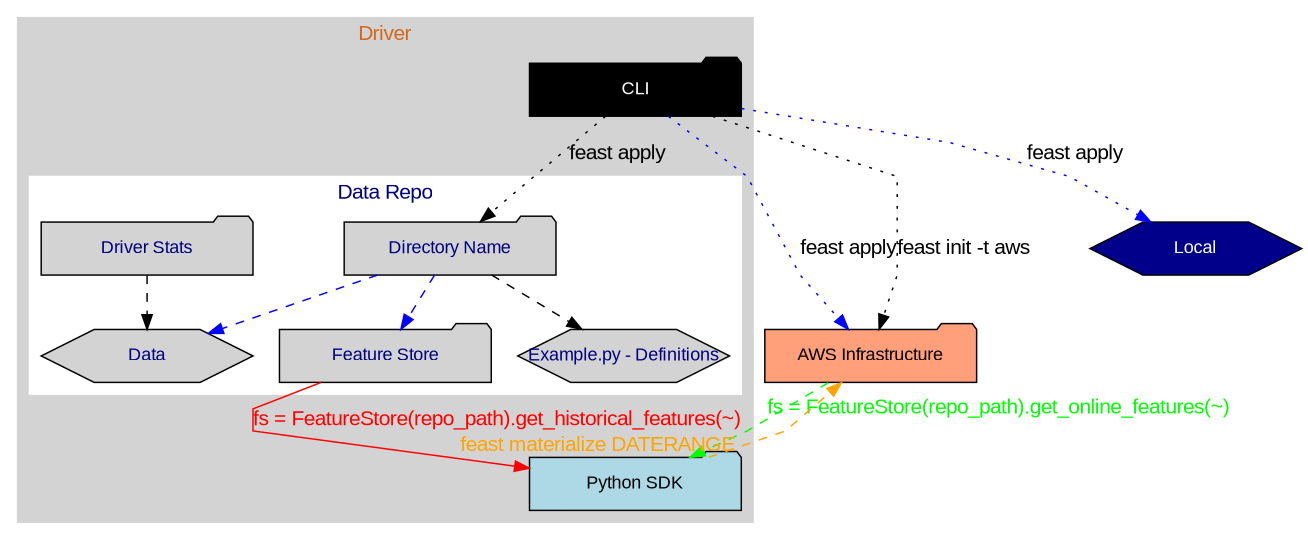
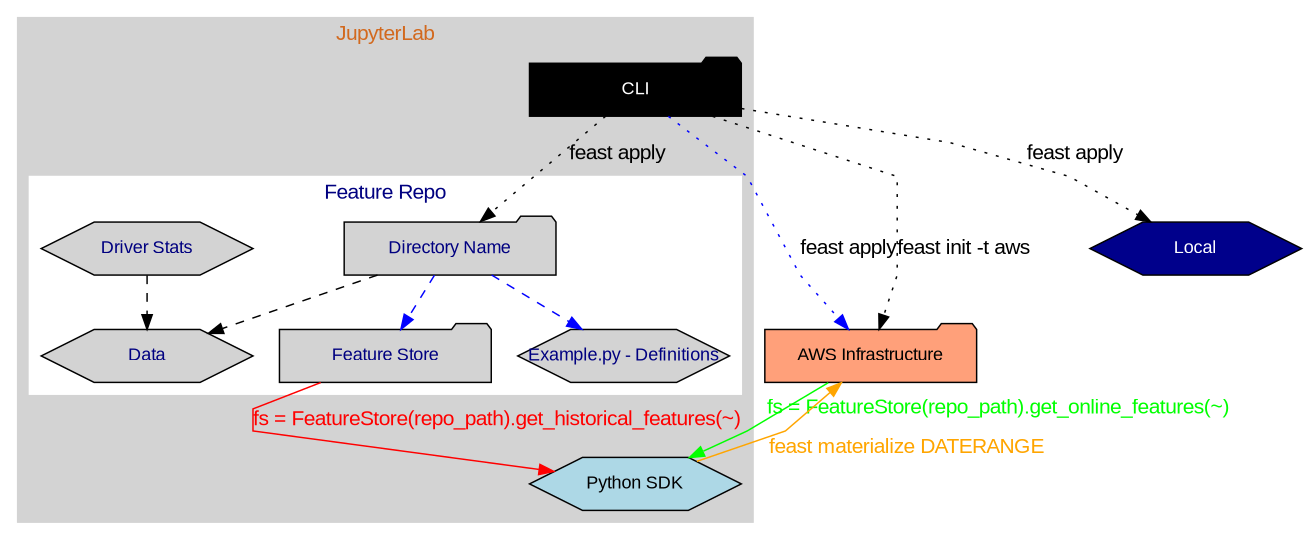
cluster "Driver": label "Driver" -> "JupyterLab"
edge "CLI" -> "Local": color blue -> black
cluster "Data Repo": label "Data Repo" -> "Feature Repo"
node "Driver Stats": shape folder -> hexagon
edge "Directory Name" -> "Example.py - Definitions": color black -> blue
edge "Directory Name" -> "Data": color blue -> black
edge "AWS Infrastructure" -> "Python SDK": style dashed -> solid
edge "Python SDK" -> "AWS Infrastructure": style dashed -> solid
node "Python SDK": shape folder -> hexagon
